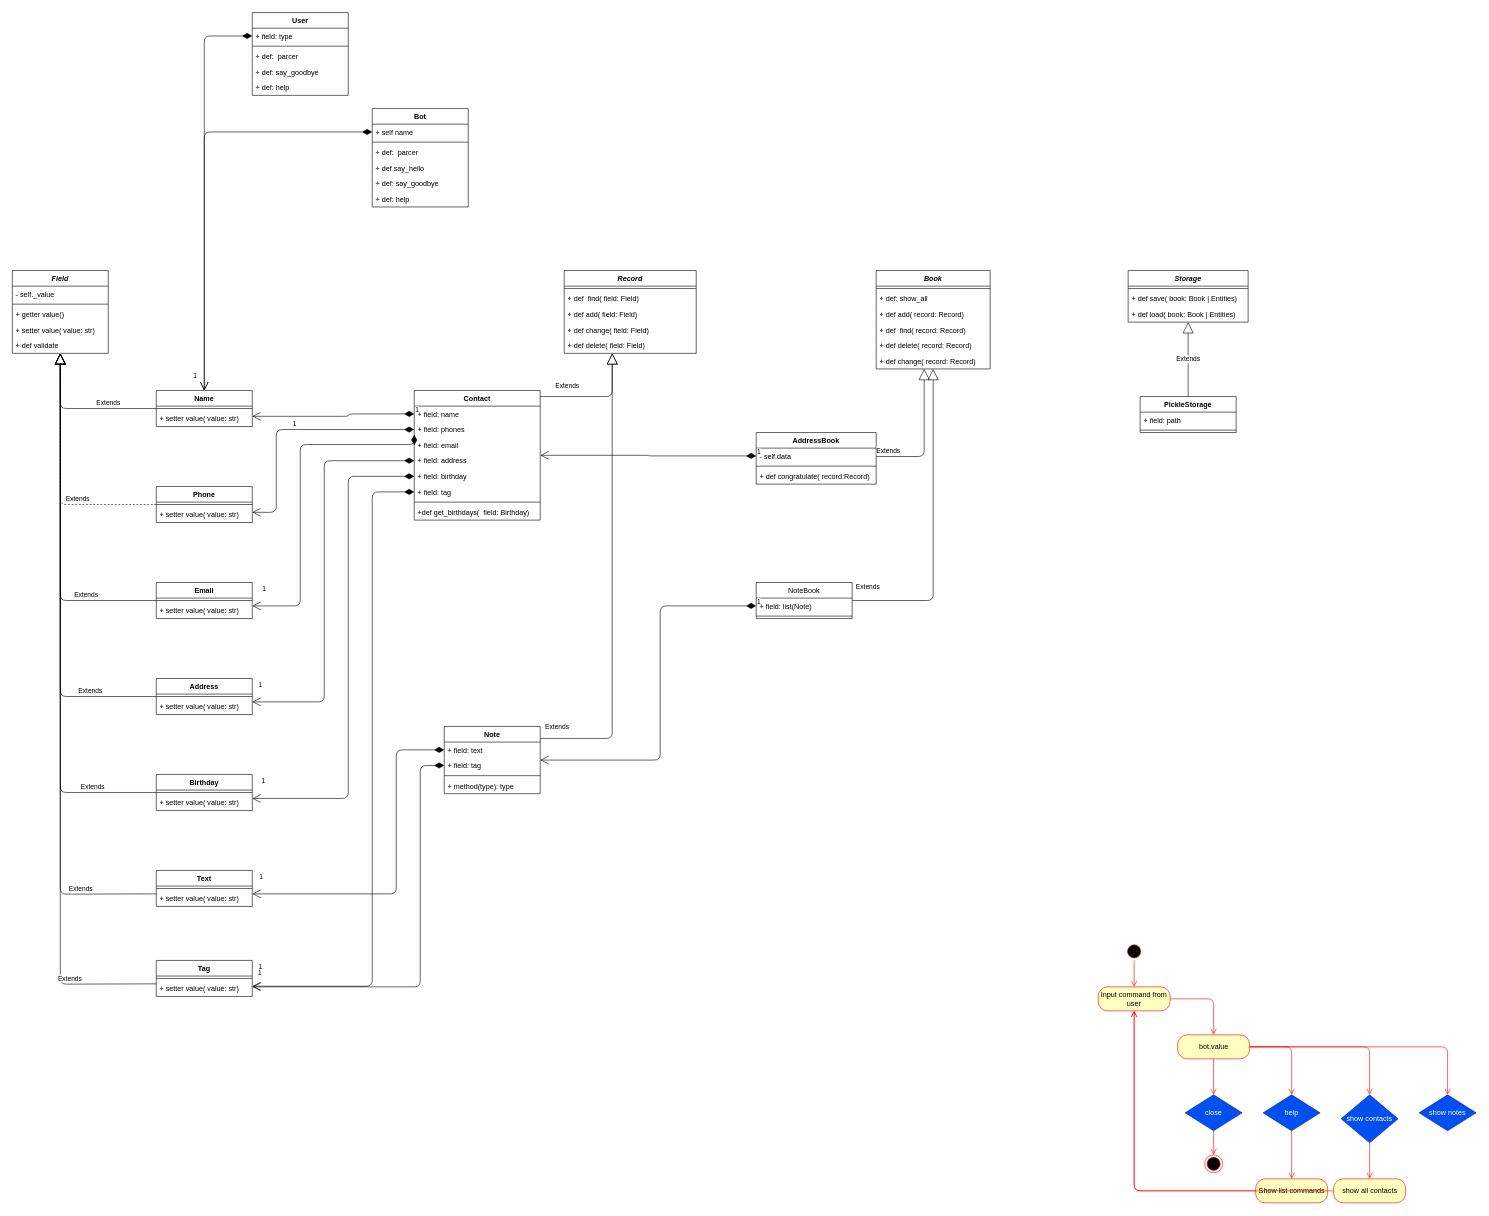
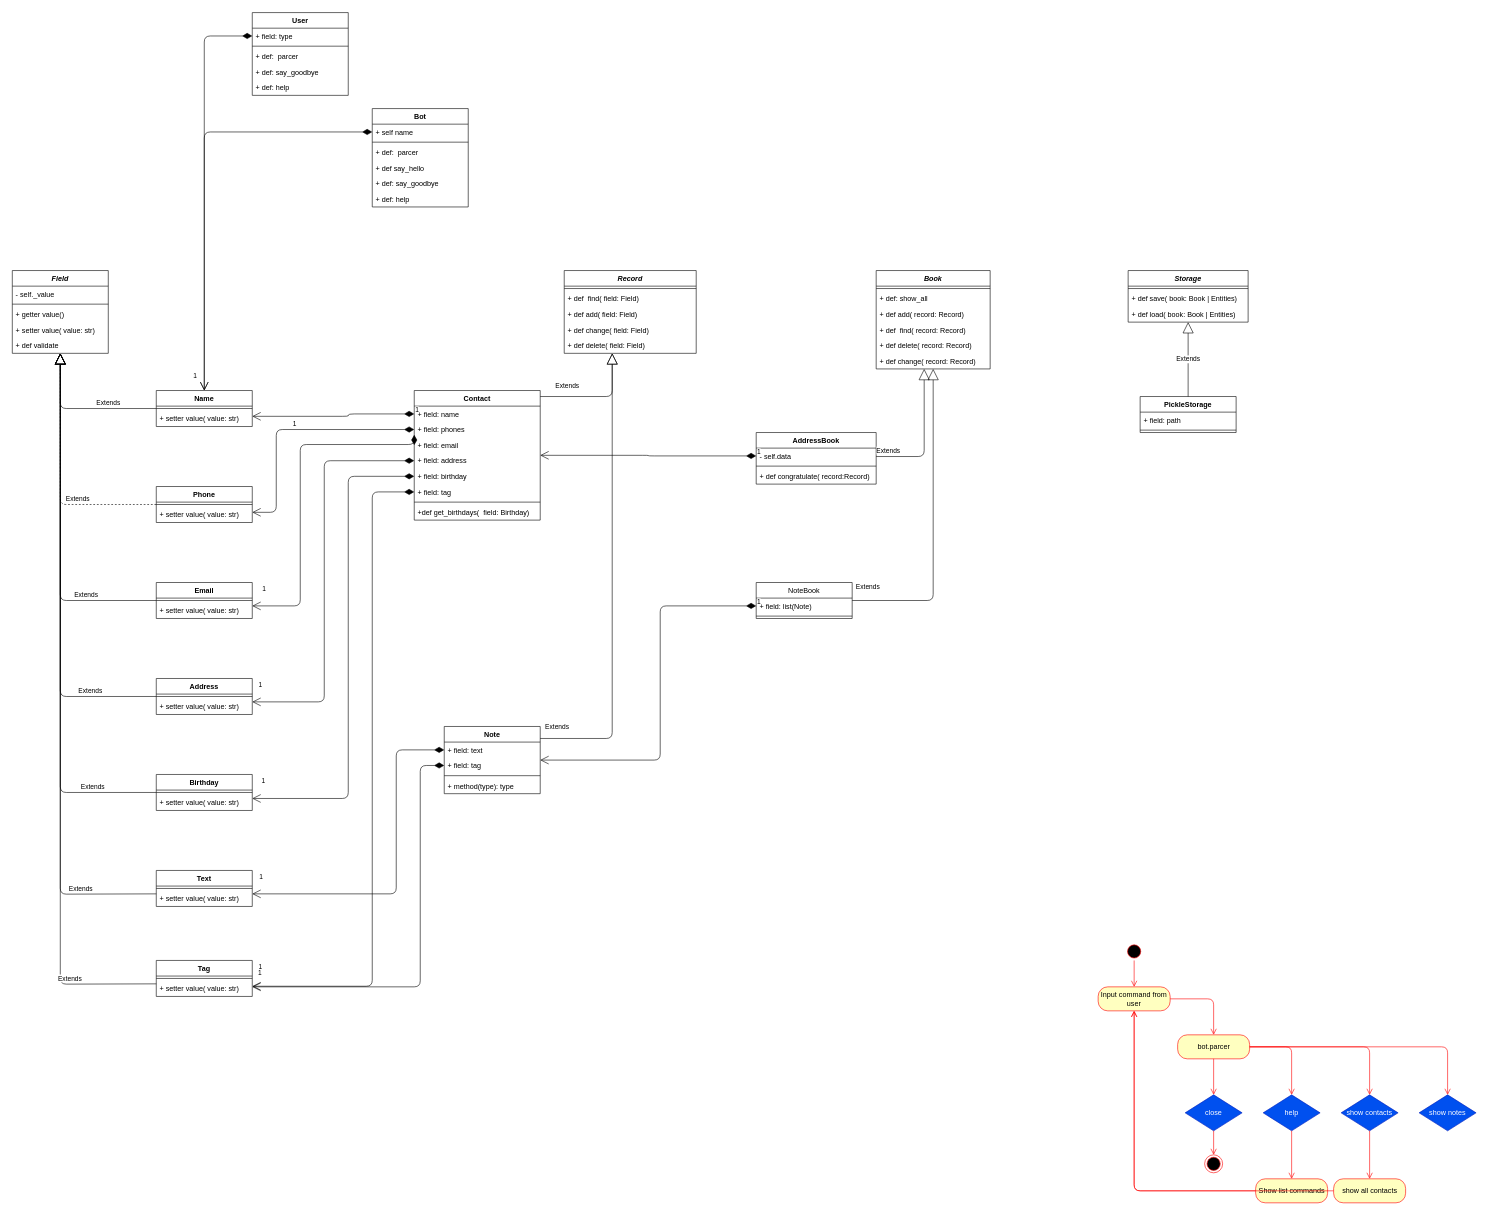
node "bot.value": label "bot.value" -> "bot.parcer"
node "show contacts": size 57x48 -> 57x36
